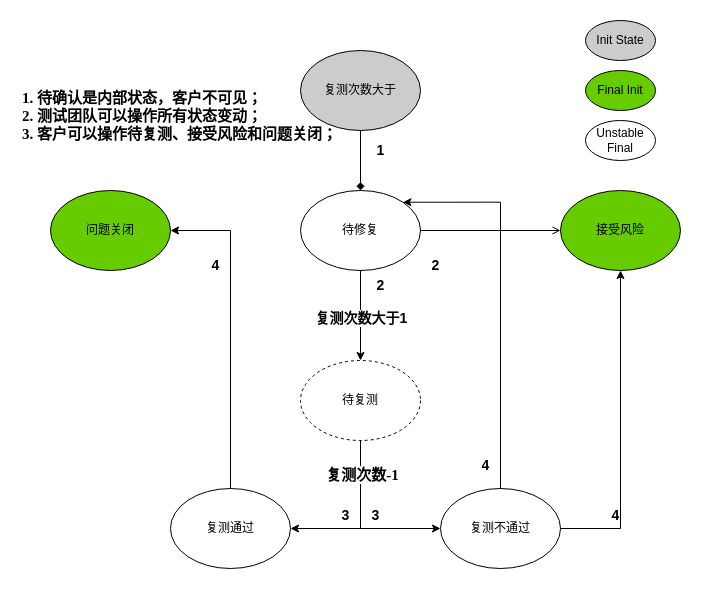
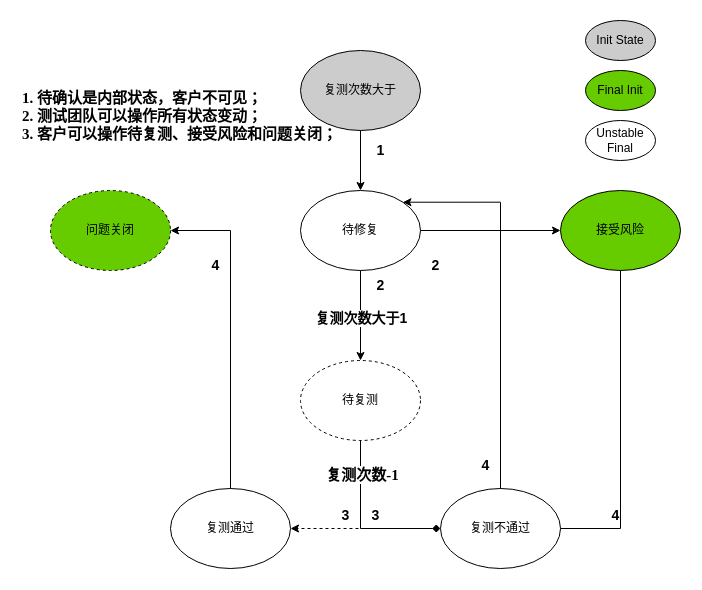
edge "复测次数大于" -> "待修复": arrowhead diamond -> classic
node "问题关闭": style solid -> dashed
edge "待修复" -> "接受风险": arrowhead open -> classic
edge "复测不通过" -> "接受风险": arrowhead classic -> none
edge "待复测" -> "复测通过": style solid -> dashed
edge "待复测" -> "复测不通过": arrowhead classic -> diamond
